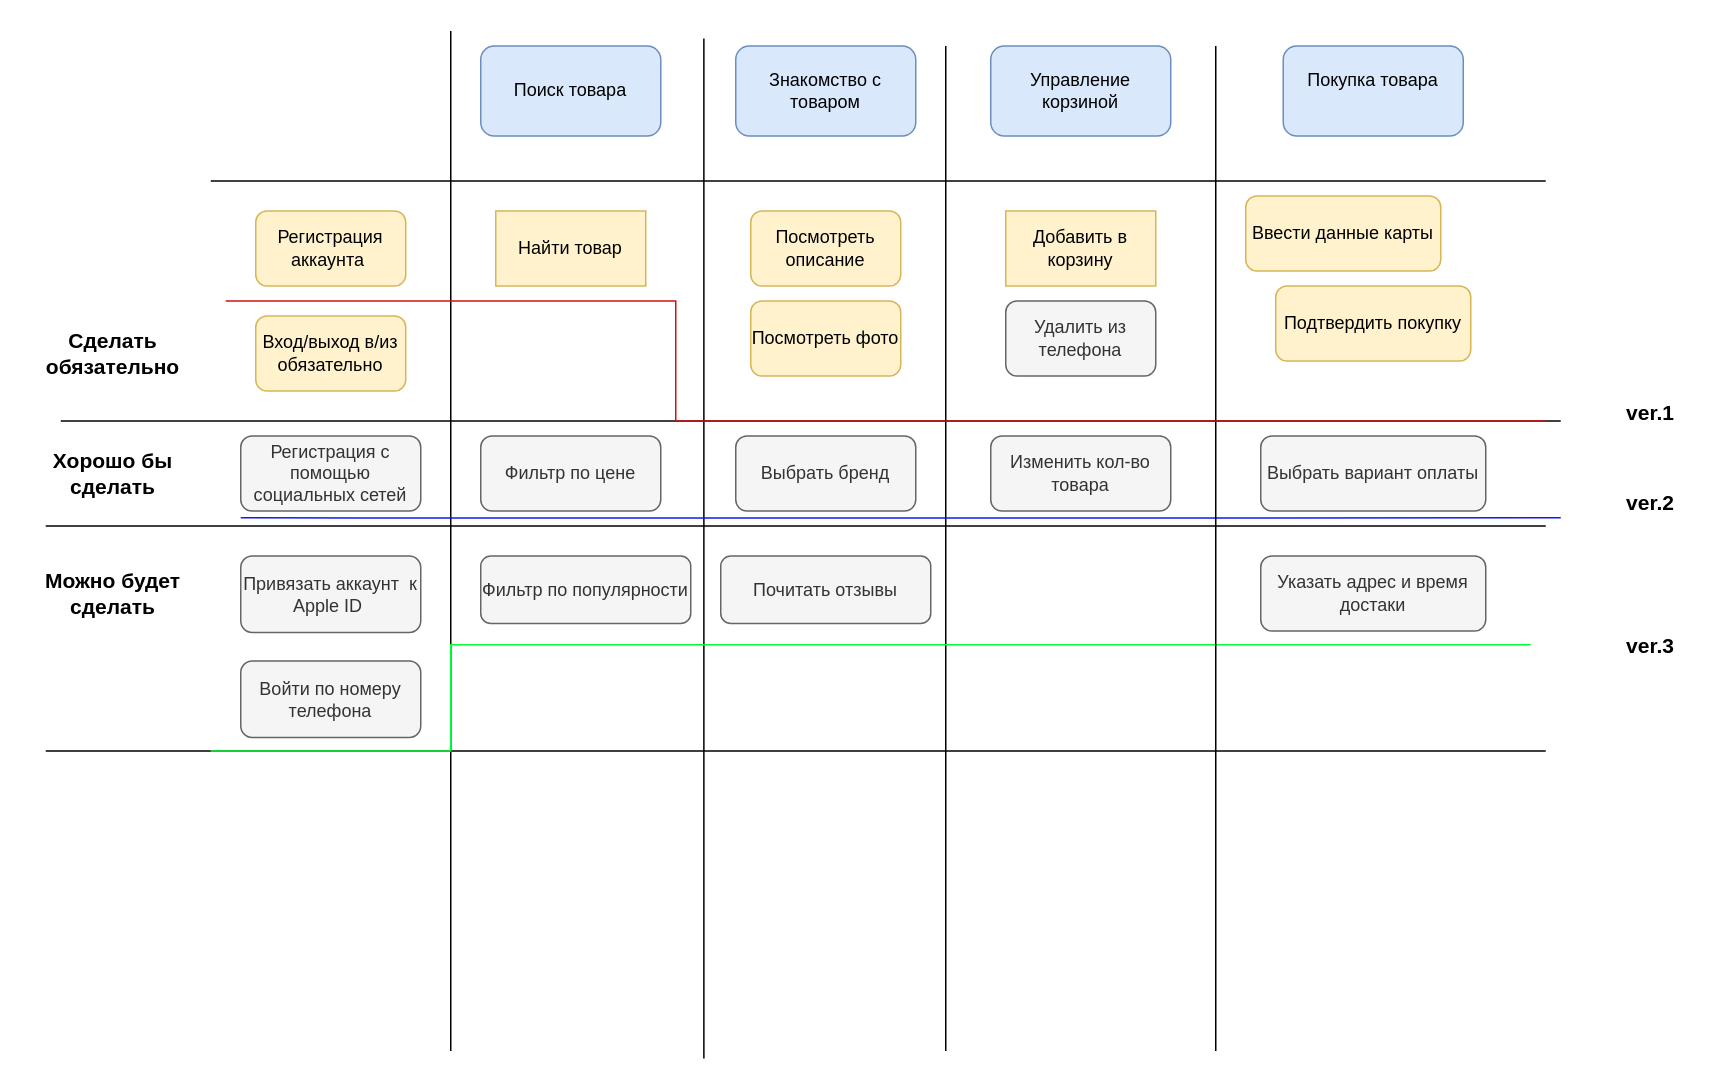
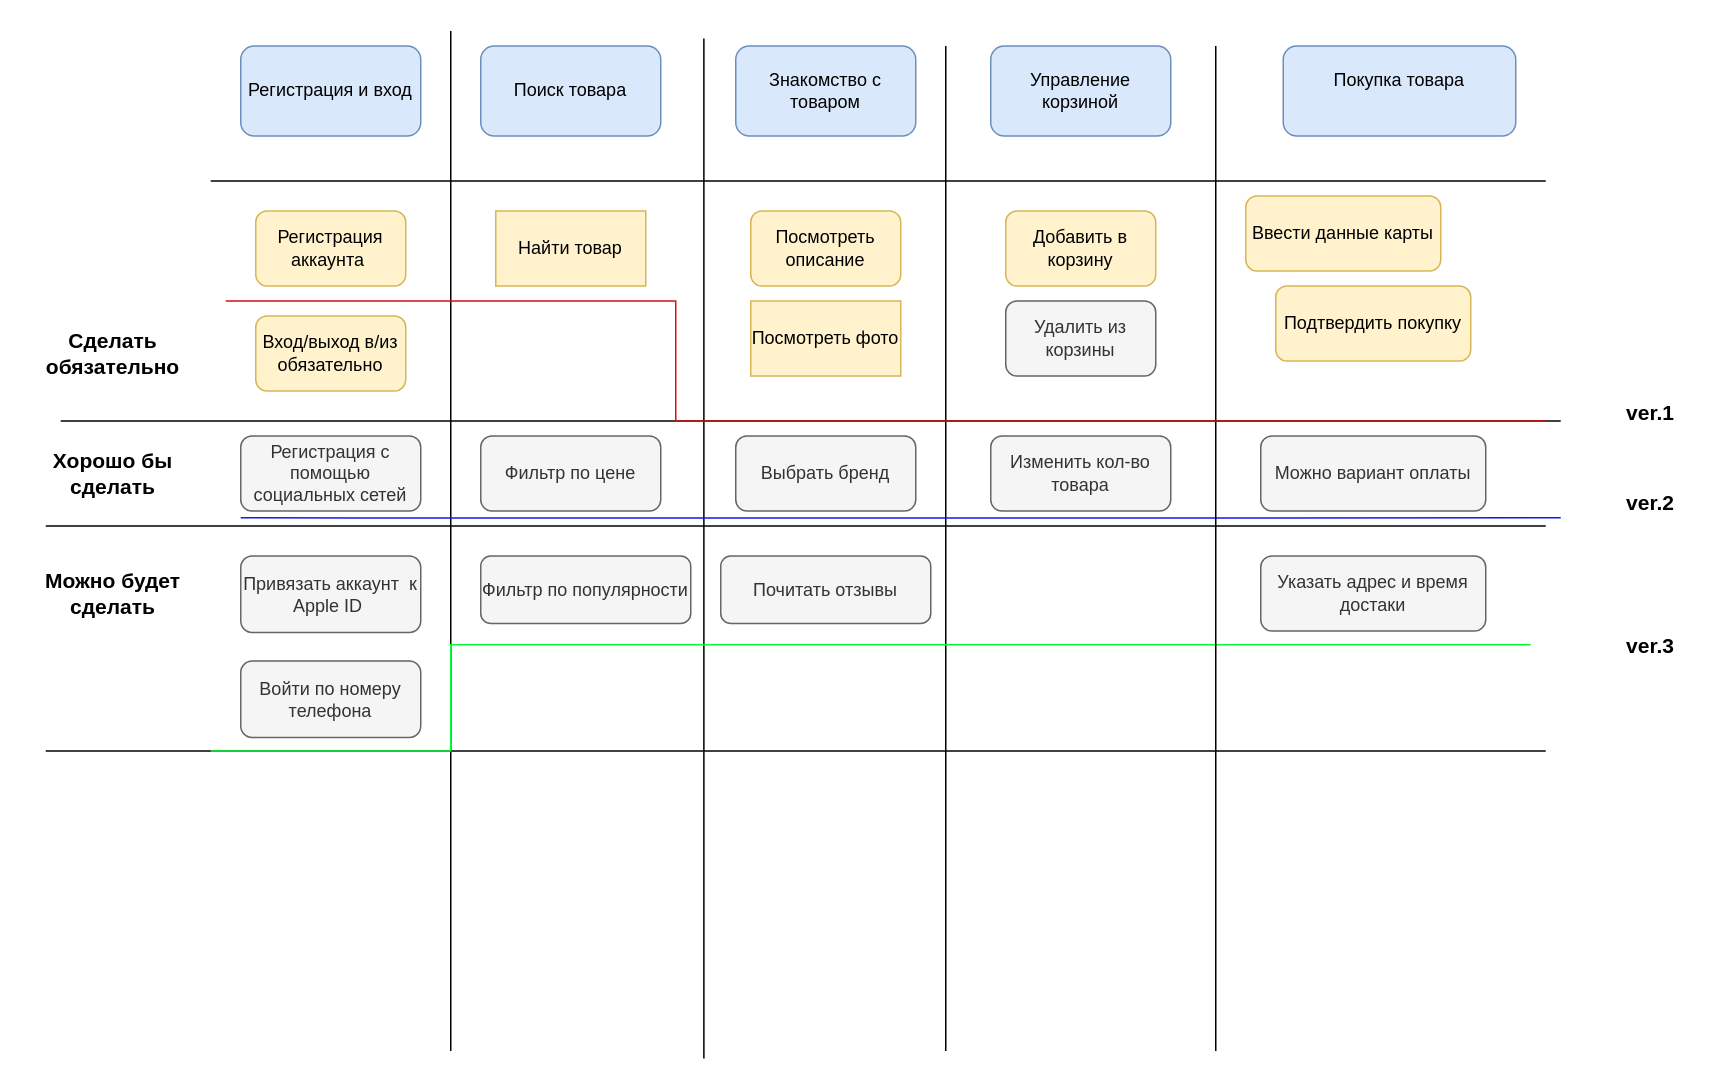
node "Регистрация и вход": added
node "Покупка товара": size 180x90 -> 233x90
node "Добавить в корзину": shape rectangle -> rounded rectangle
node "Посмотреть фото": shape rounded rectangle -> rectangle
node "Удалить из телефона": label "Удалить из телефона" -> "Удалить из корзины"
node "Выбрать вариант оплаты": label "Выбрать вариант оплаты" -> "Можно вариант оплаты"
